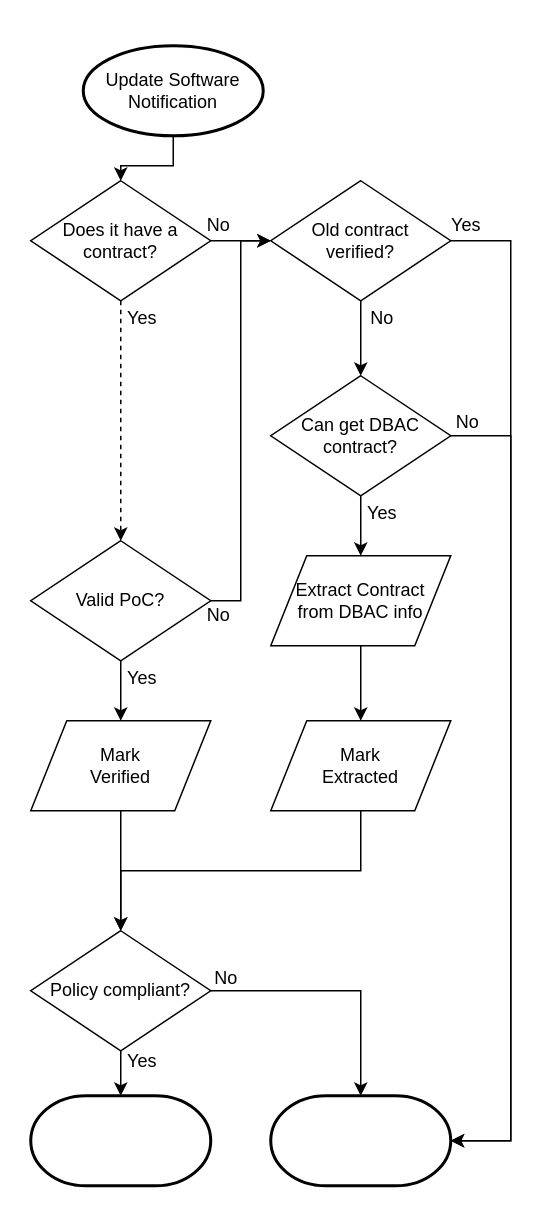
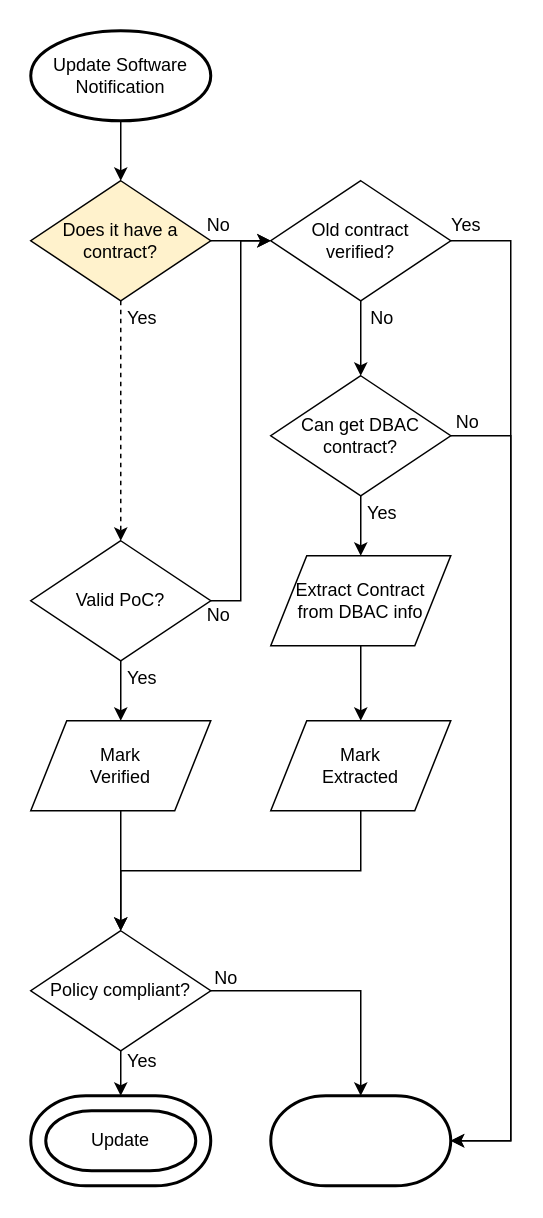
node "Update Software Notification": moved (173, 91) -> (121, 76)
node "Does it have a contract?": fillcolor #ffffff -> #fff2cc
node "Update": added
